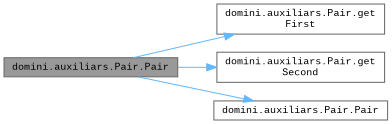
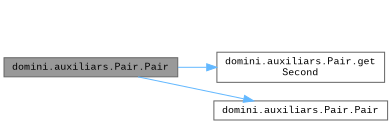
node "domini.auxiliars.Pair.get First": removed
